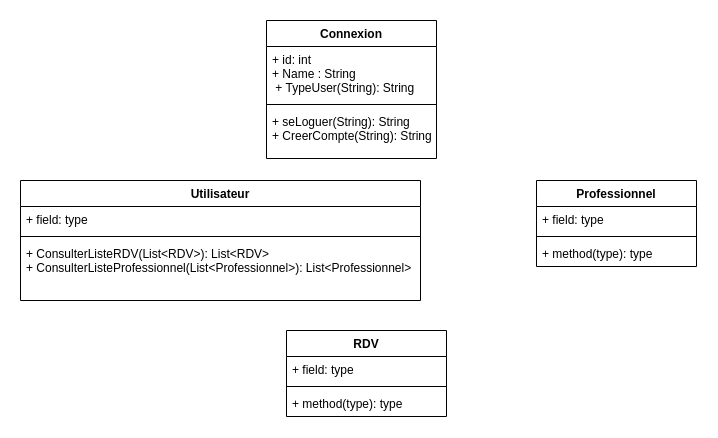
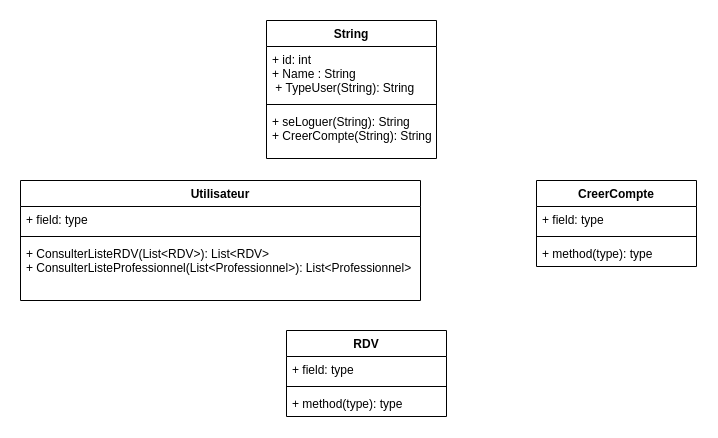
node "Connexion": label "Connexion" -> "String"
node "Professionnel": label "Professionnel" -> "CreerCompte"
